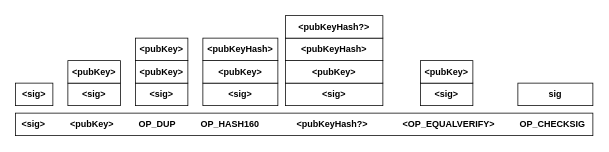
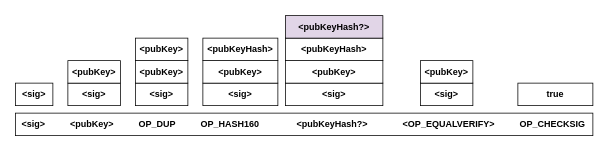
node "<pubKeyHash?>": fillcolor #ffffff -> #e1d5e7
node "sig": label "sig" -> "true"
